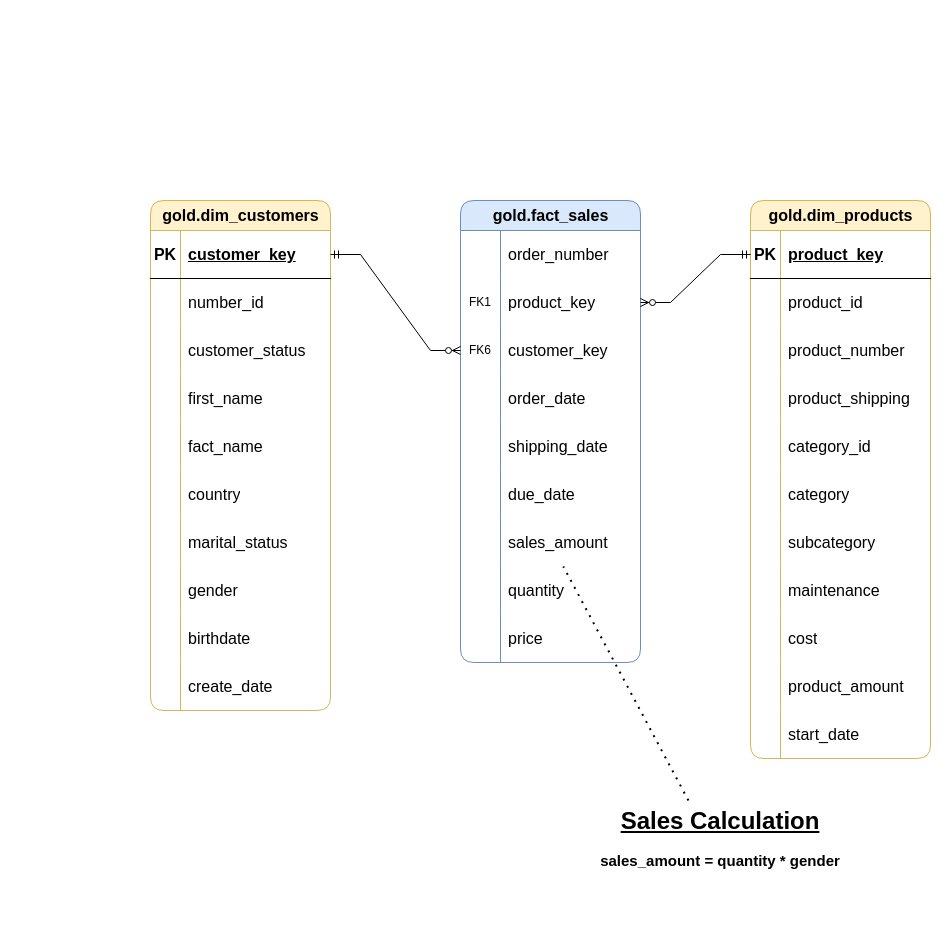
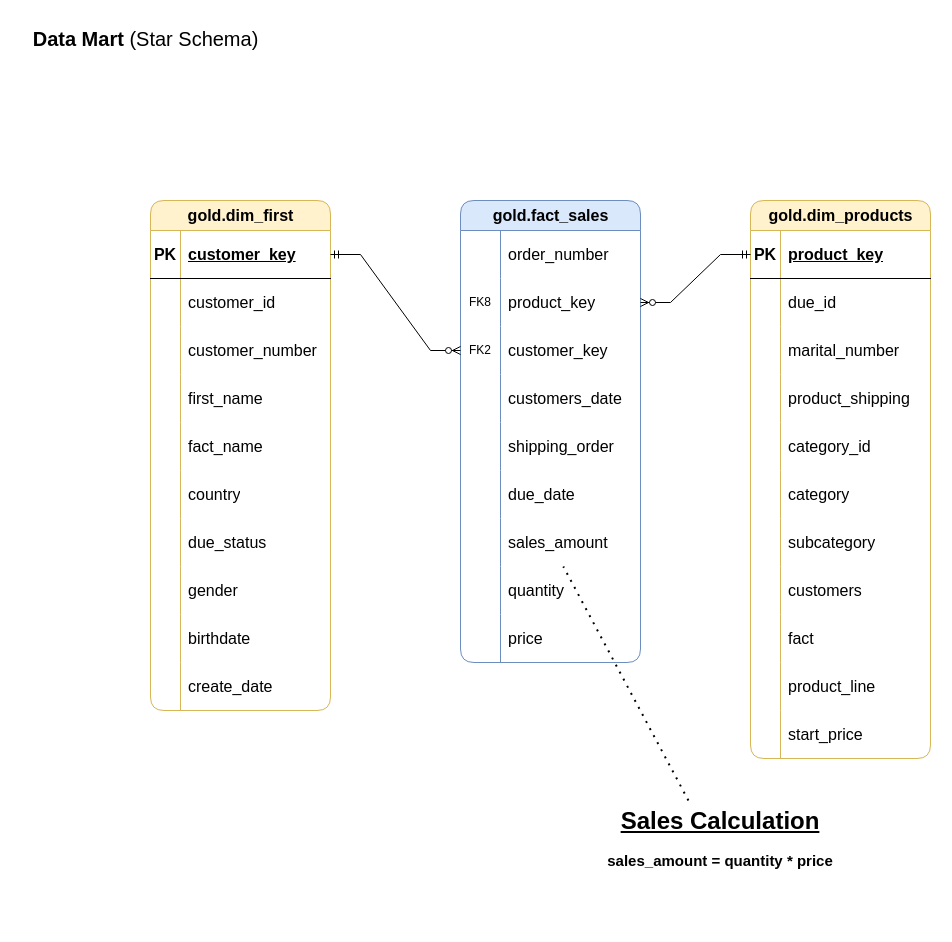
node "Data Mart (Star Schema)": added
node "gold.dim_customers": label "gold.dim_customers" -> "gold.dim_first"
node "number_id": label "number_id" -> "customer_id"
node "FK1": label "FK1" -> "FK8"
node "product_id": label "product_id" -> "due_id"
node "customer_status": label "customer_status" -> "customer_number"
node "FK6": label "FK6" -> "FK2"
node "product_number": label "product_number" -> "marital_number"
node "order_date": label "order_date" -> "customers_date"
node "shipping_date": label "shipping_date" -> "shipping_order"
node "marital_status": label "marital_status" -> "due_status"
node "maintenance": label "maintenance" -> "customers"
node "cost": label "cost" -> "fact"
node "product_amount": label "product_amount" -> "product_line"
node "start_date": label "start_date" -> "start_price"
node "Sales Calculationsales_amount = quantity * gender": label "Sales Calculationsales_amount = quantity * gender" -> "Sales Calculationsales_amount = quantity * price"
